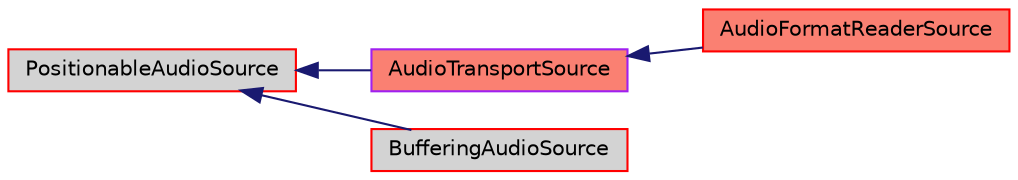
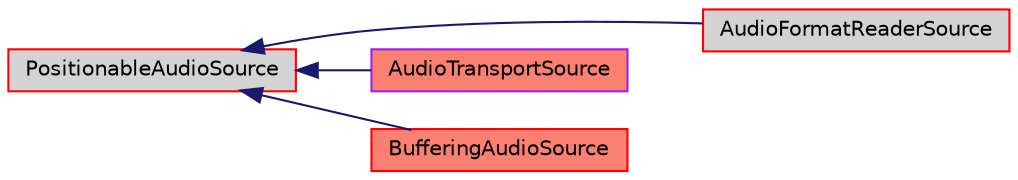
node "AudioFormatReaderSource": fillcolor salmon -> lightgrey
edge "AudioFormatReaderSource" -> "AudioTransportSource": now "AudioFormatReaderSource" -> "PositionableAudioSource"
node "BufferingAudioSource": fillcolor lightgrey -> salmon
